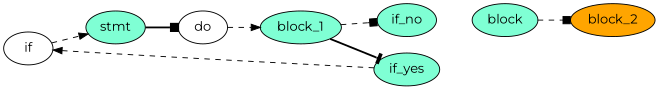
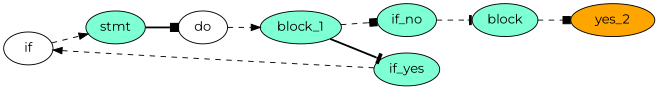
edge "if_no" -> "block": added
node "block_2": label "block_2" -> "yes_2"
